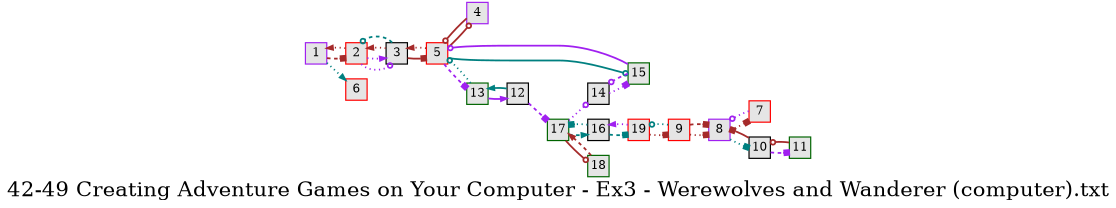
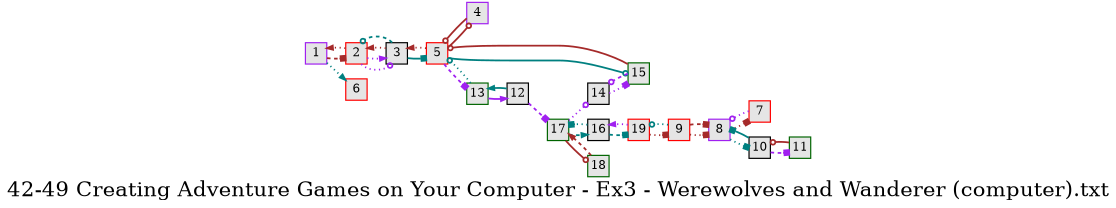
edge "15" -> "5": color purple -> brown
edge "3" -> "5": color brown -> teal
edge "10" -> "8": color brown -> teal
